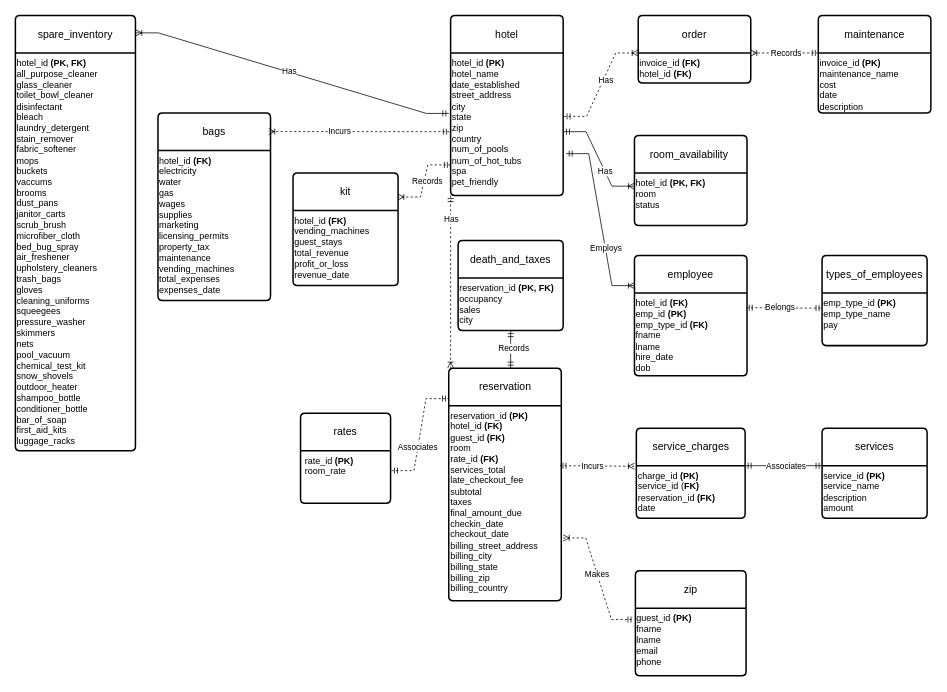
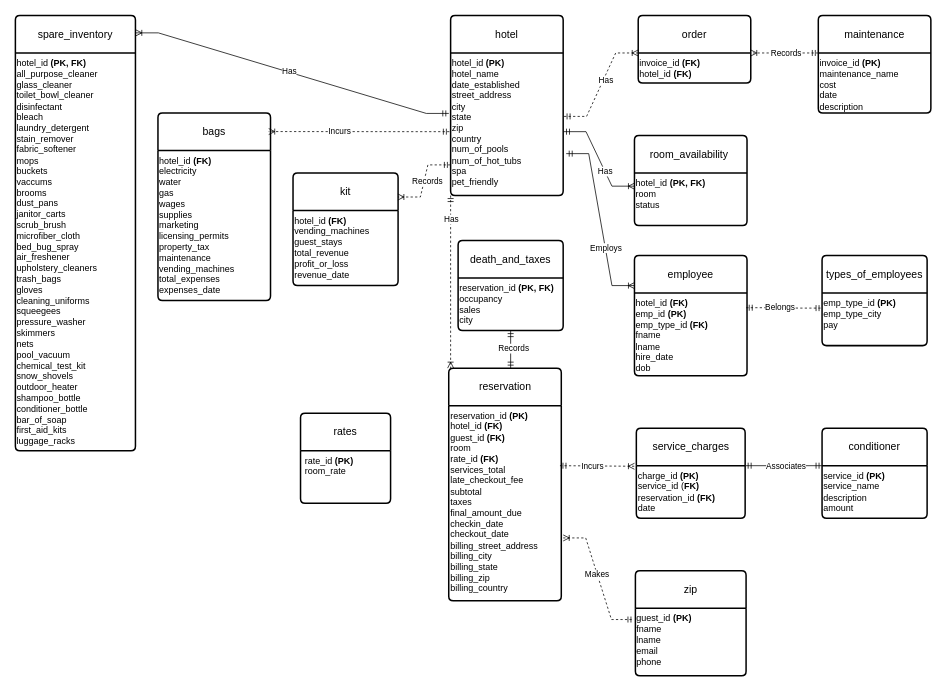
node "emp_type_id (PK) emp_type_name pay": label "emp_type_id (PK) emp_type_name pay" -> "emp_type_id (PK) emp_type_city pay"
edge "rate_id (PK) room_rate" -- "reservation": removed, label "Associates"
node "services": label "services" -> "conditioner"
